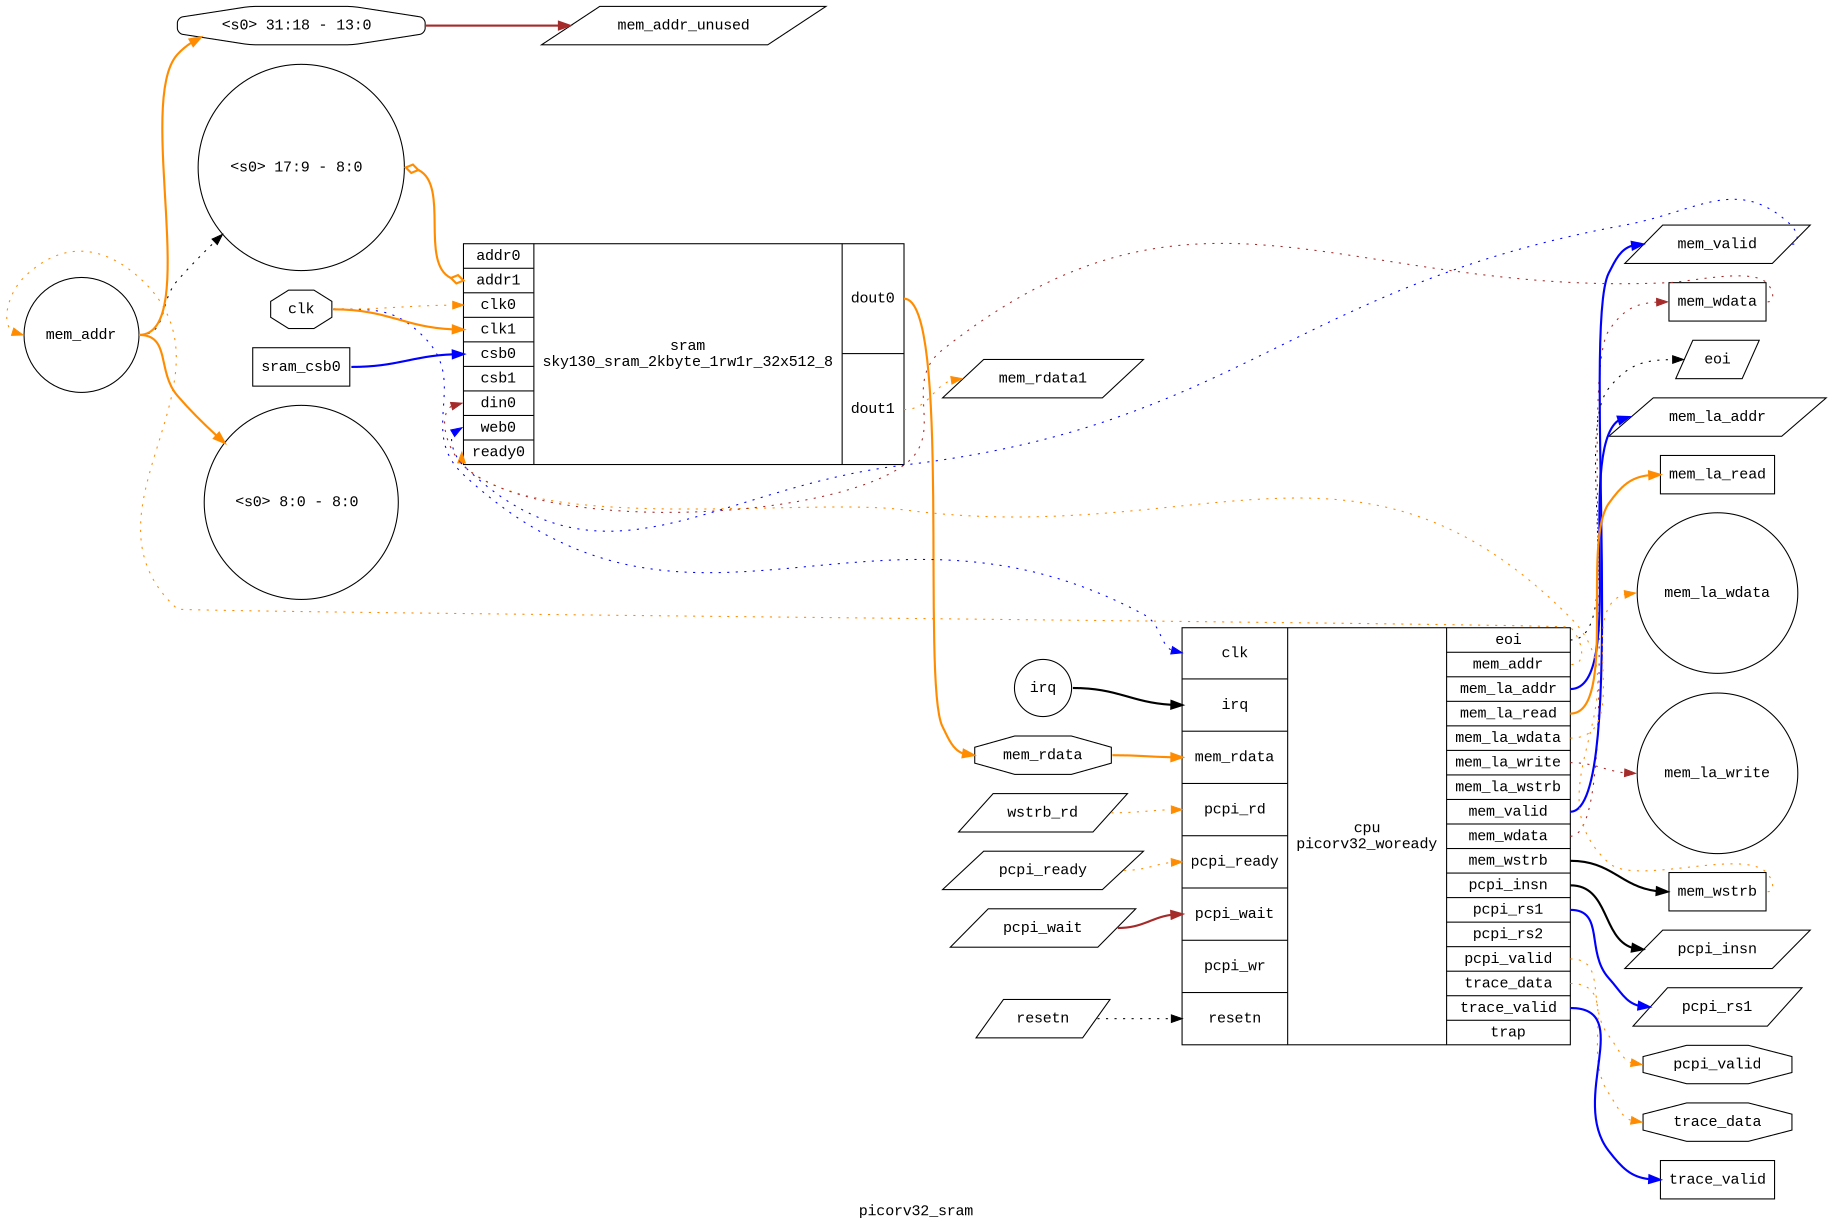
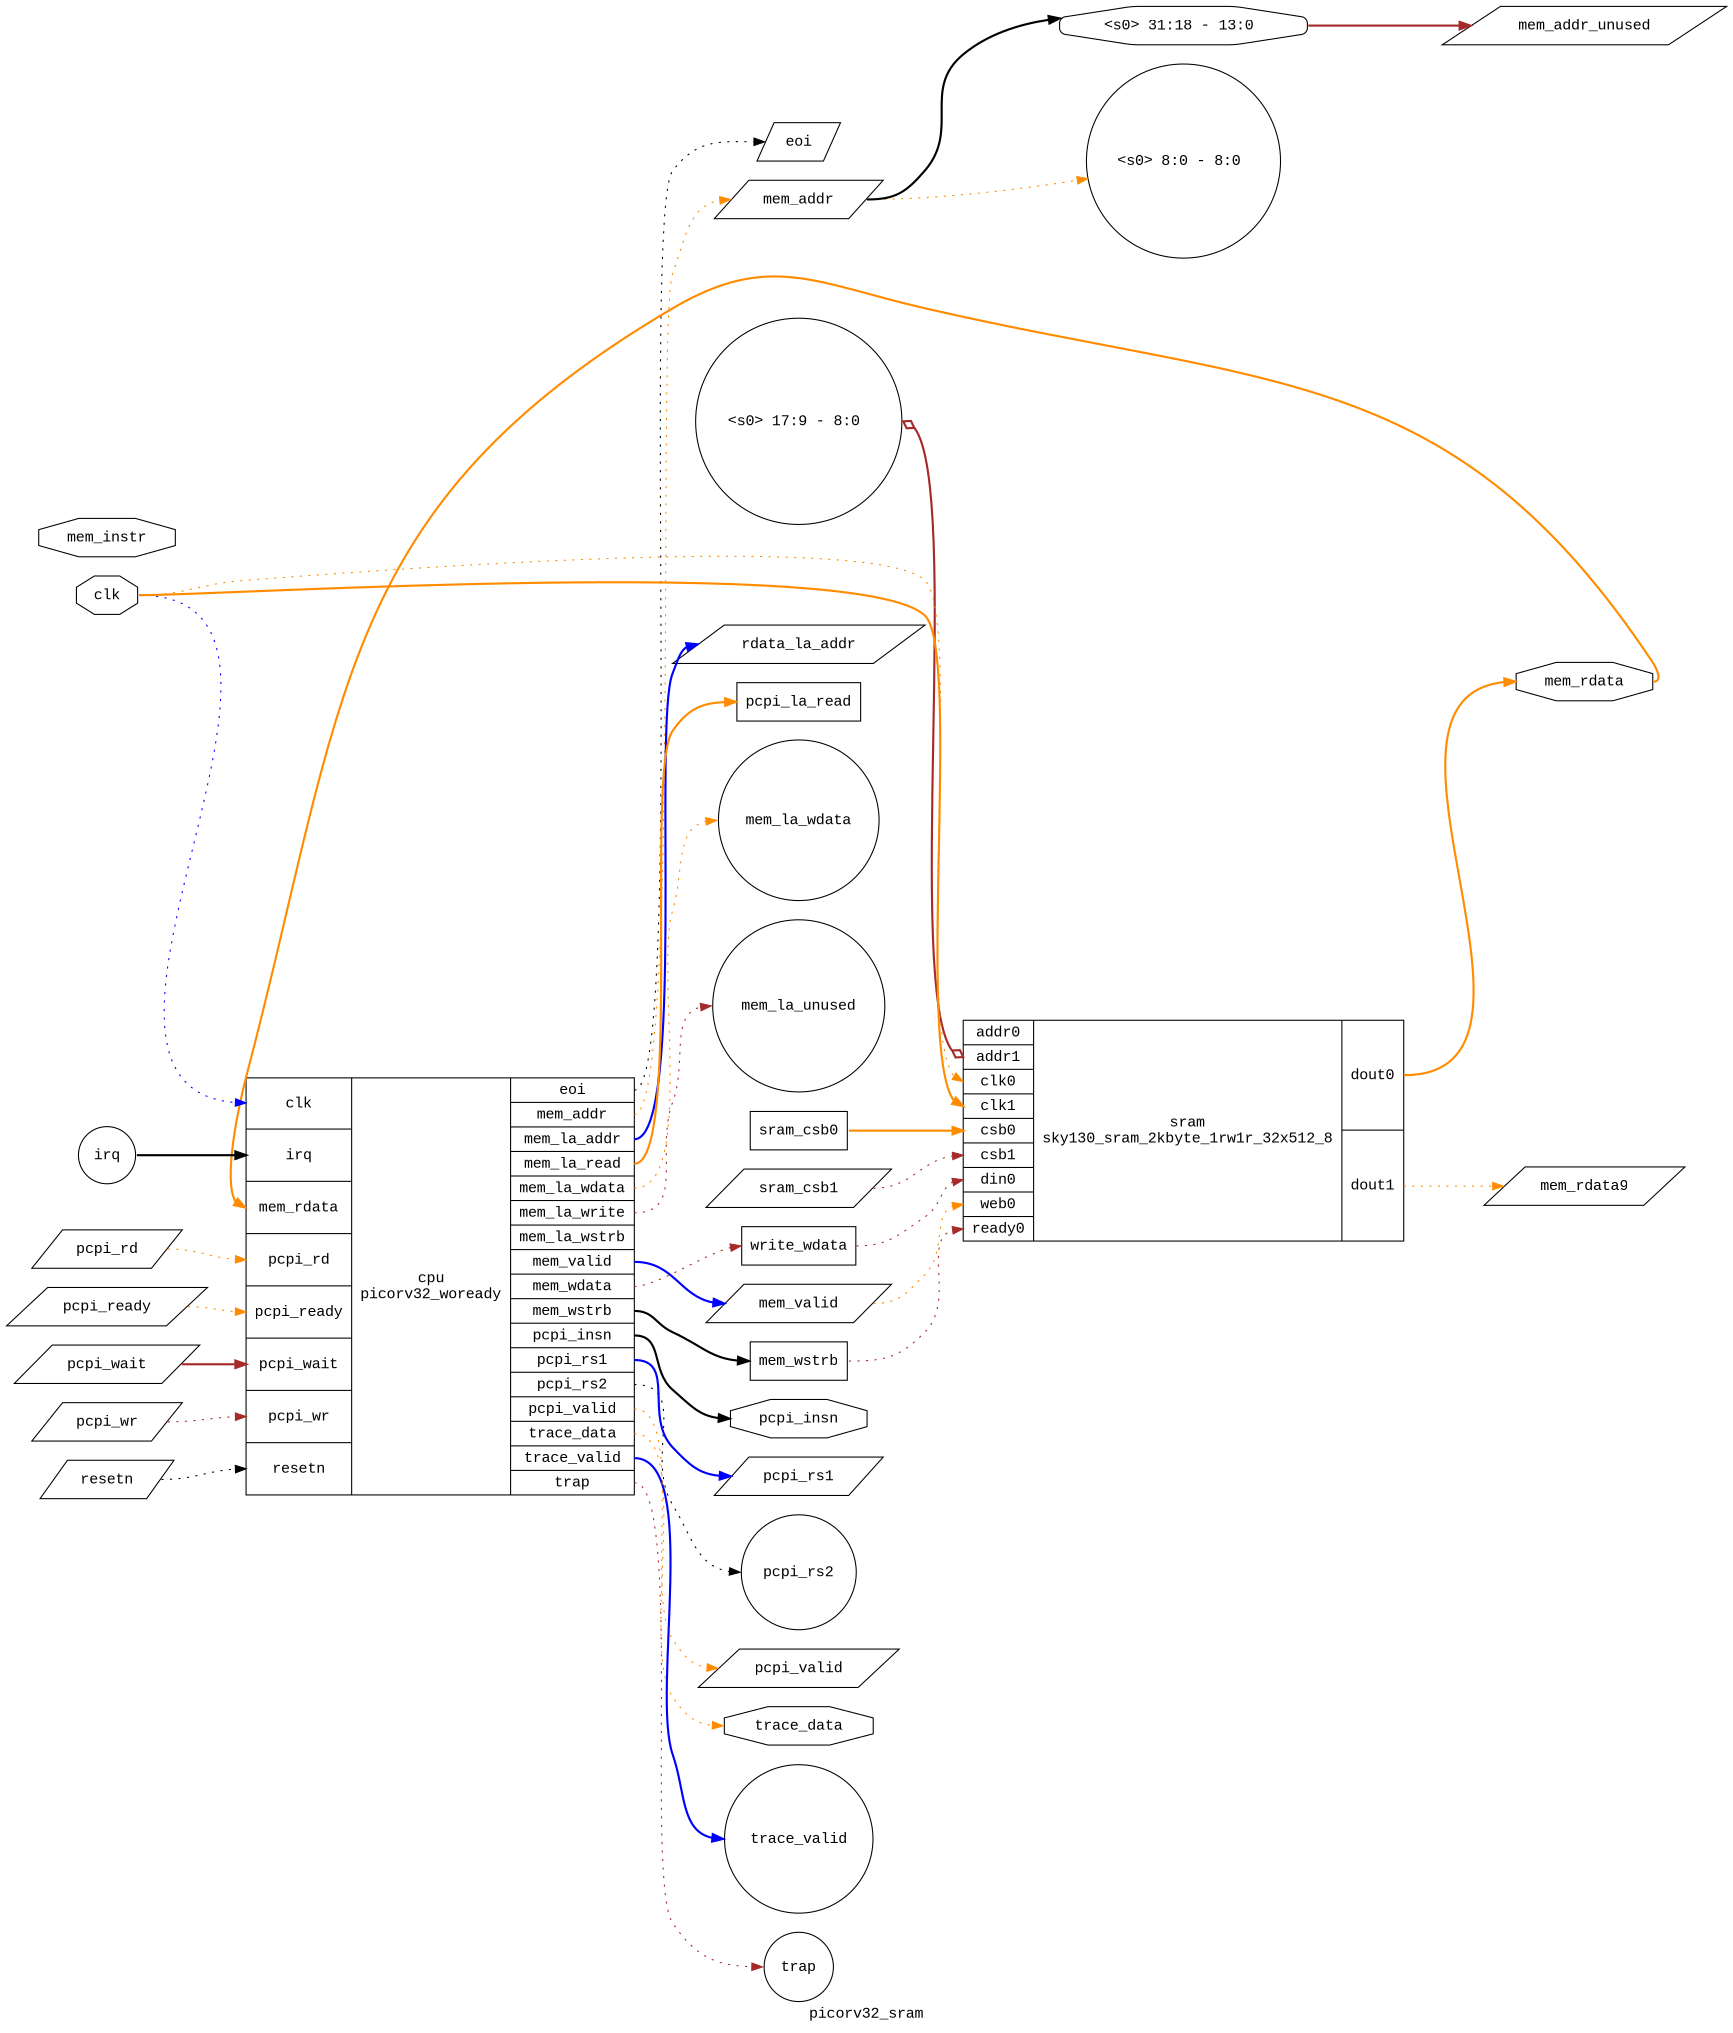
edge "mem_addr" -> "<s0> 31:18 - 13:0": color darkorange -> black
edge "<s0> 17:9 - 8:0" -- "addr0": color darkorange -> brown
edge "mem_addr" -> "<s0> 17:9 - 8:0": removed
node "mem_wdata": label "mem_wdata" -> "write_wdata"
node "mem_addr": shape circle -> parallelogram
edge "sram_csb0" -> "addr0": color blue -> darkorange
edge "mem_addr" -> "<s0> 8:0 - 8:0": style bold -> dotted
node "mem_rdata1": label "mem_rdata1" -> "mem_rdata9"
edge "mem_valid" -> "addr0": color blue -> darkorange
node "mem_la_addr": label "mem_la_addr" -> "rdata_la_addr"
node "mem_la_read": label "mem_la_read" -> "pcpi_la_read"
edge "mem_wstrb" -> "addr0": color darkorange -> brown
node "mem_instr": added
node "mem_la_write": label "mem_la_write" -> "mem_la_unused"
node "wstrb_rd": label "wstrb_rd" -> "pcpi_rd"
node "pcpi_insn": shape parallelogram -> octagon
node "pcpi_valid": shape octagon -> parallelogram
node "trace_valid": shape box -> circle
node "sram_csb1": added
node "pcpi_wr": added
node "pcpi_rs2": added
node "trap": added
